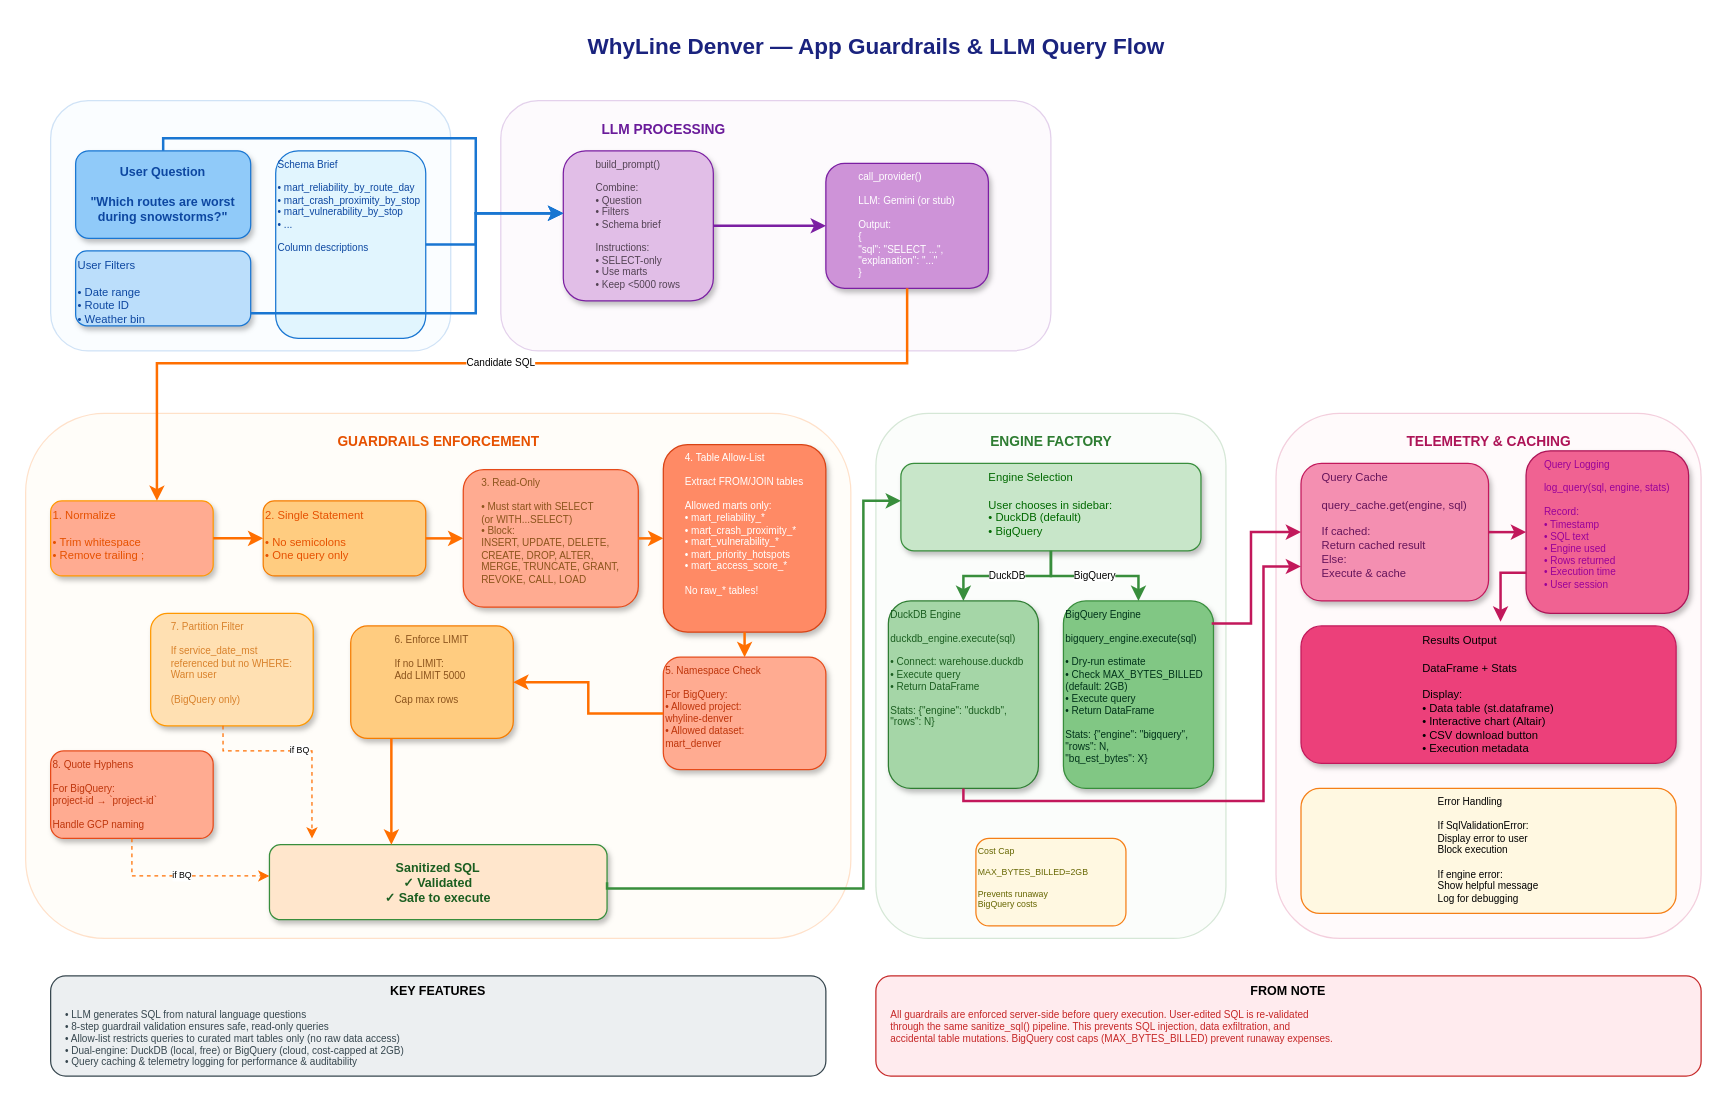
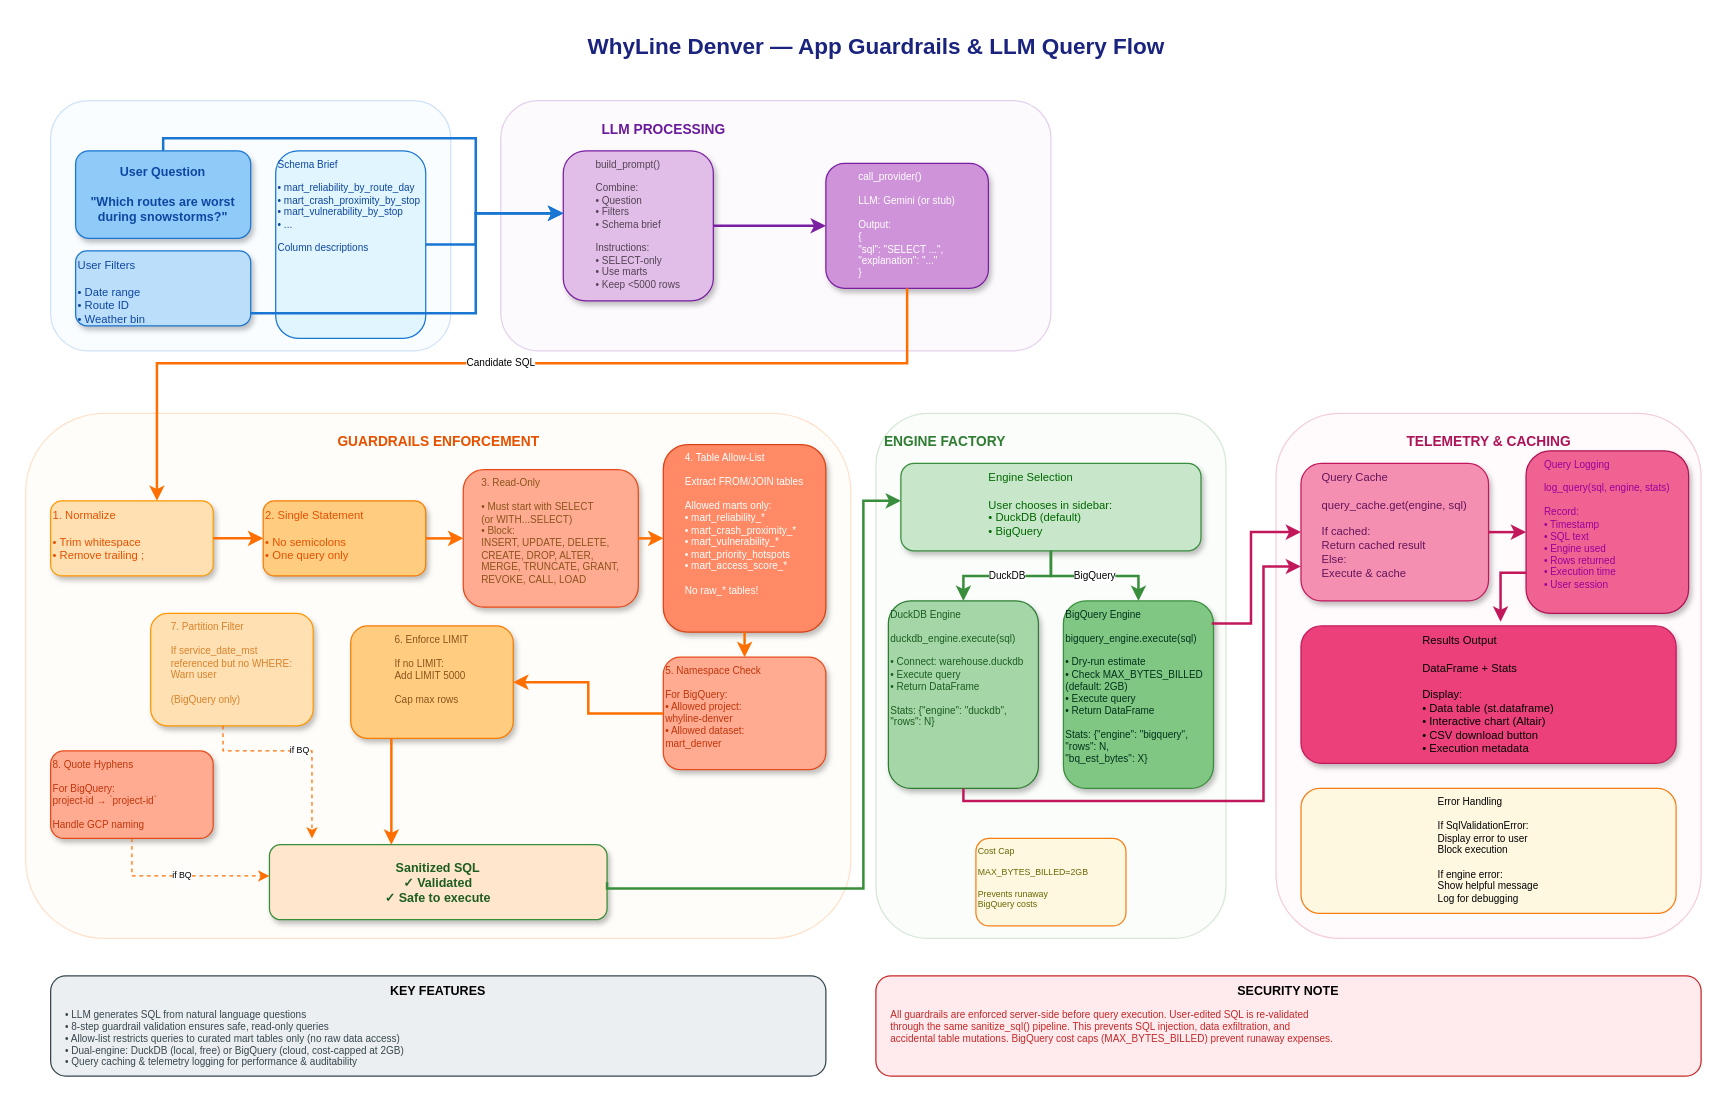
node "ENGINE FACTORY": moved (1051, 438) -> (944, 438)
node "1. Normalize • Trim whitespace • Remove trailing ;": fillcolor #ffab91 -> #ffe0b2
node "FROM NOTE": label "FROM NOTE" -> "SECURITY NOTE"
